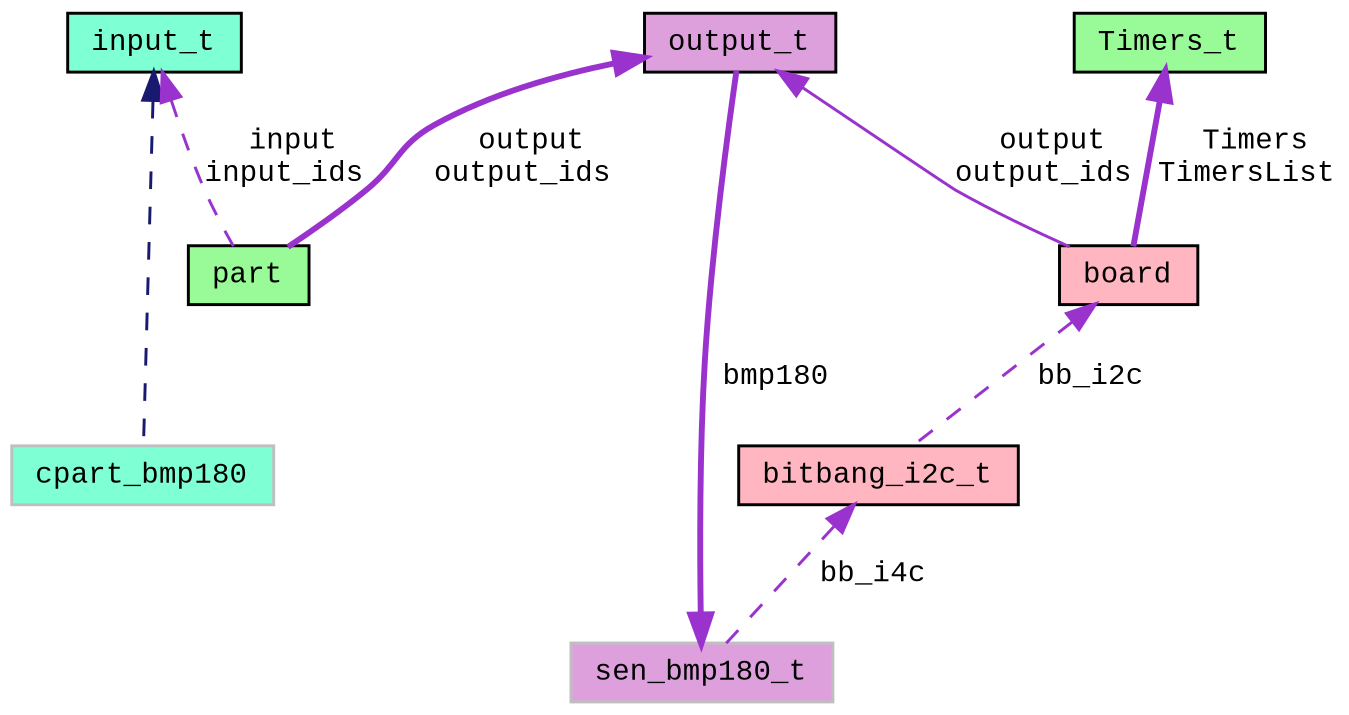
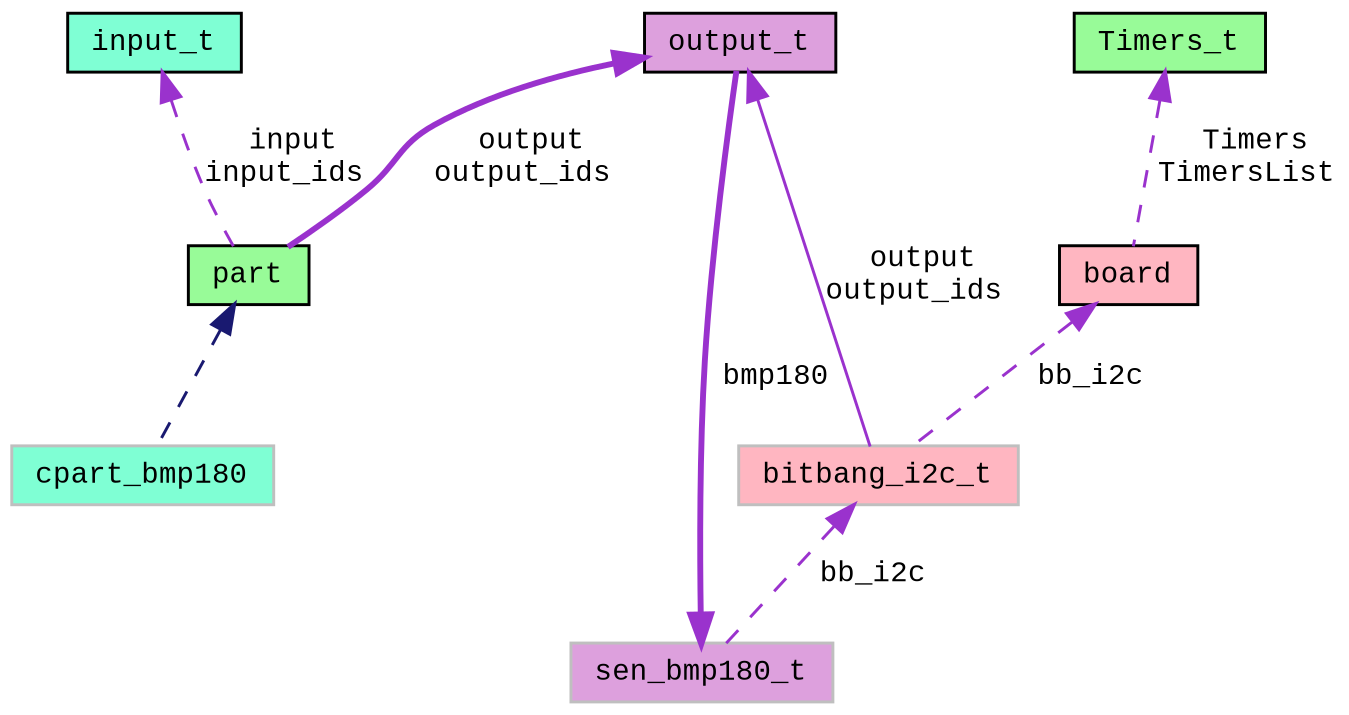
edge "board" -> "Timers_t": style bold -> dashed
edge "board" -> "output_t": now "bitbang_i2c_t" -> "output_t"
edge "cpart_bmp180" -> "input_t": now "cpart_bmp180" -> "part"
node "bitbang_i2c_t": color black -> grey75
edge "sen_bmp180_t" -> "bitbang_i2c_t": label " bb_i4c" -> " bb_i2c"
